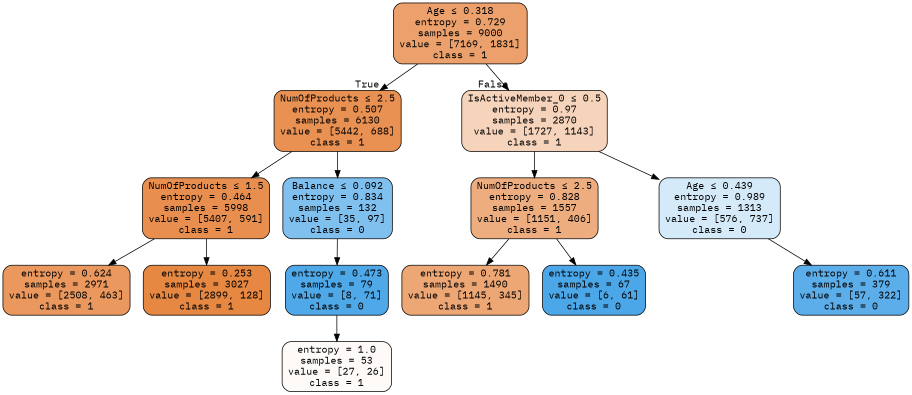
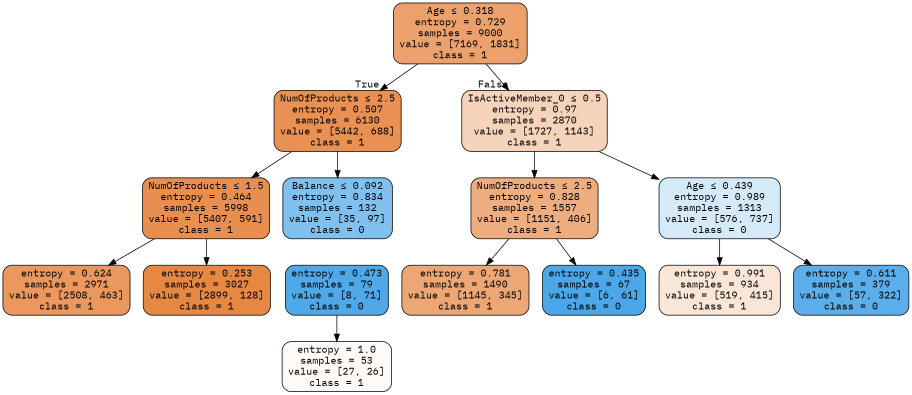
edge "Balance ≤ 0.092" -> "entropy = 0.473": removed
node "entropy = 0.991": added
